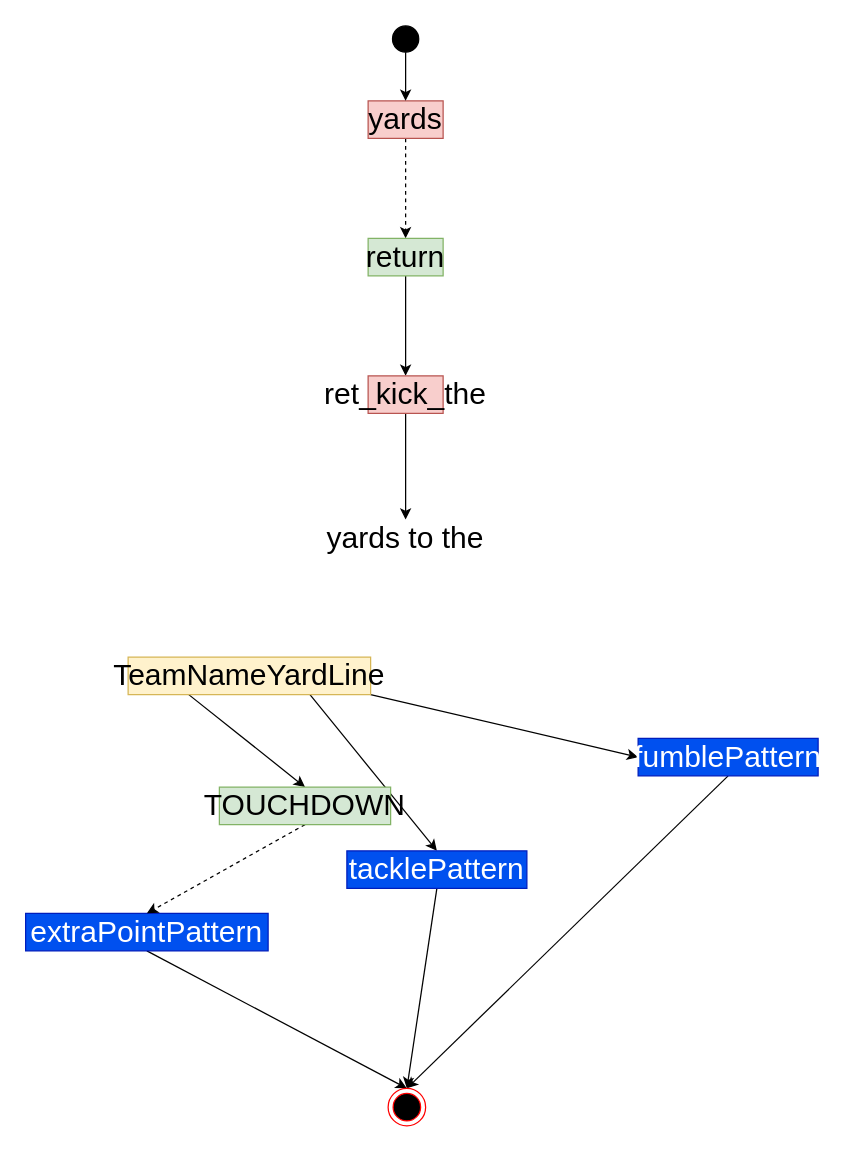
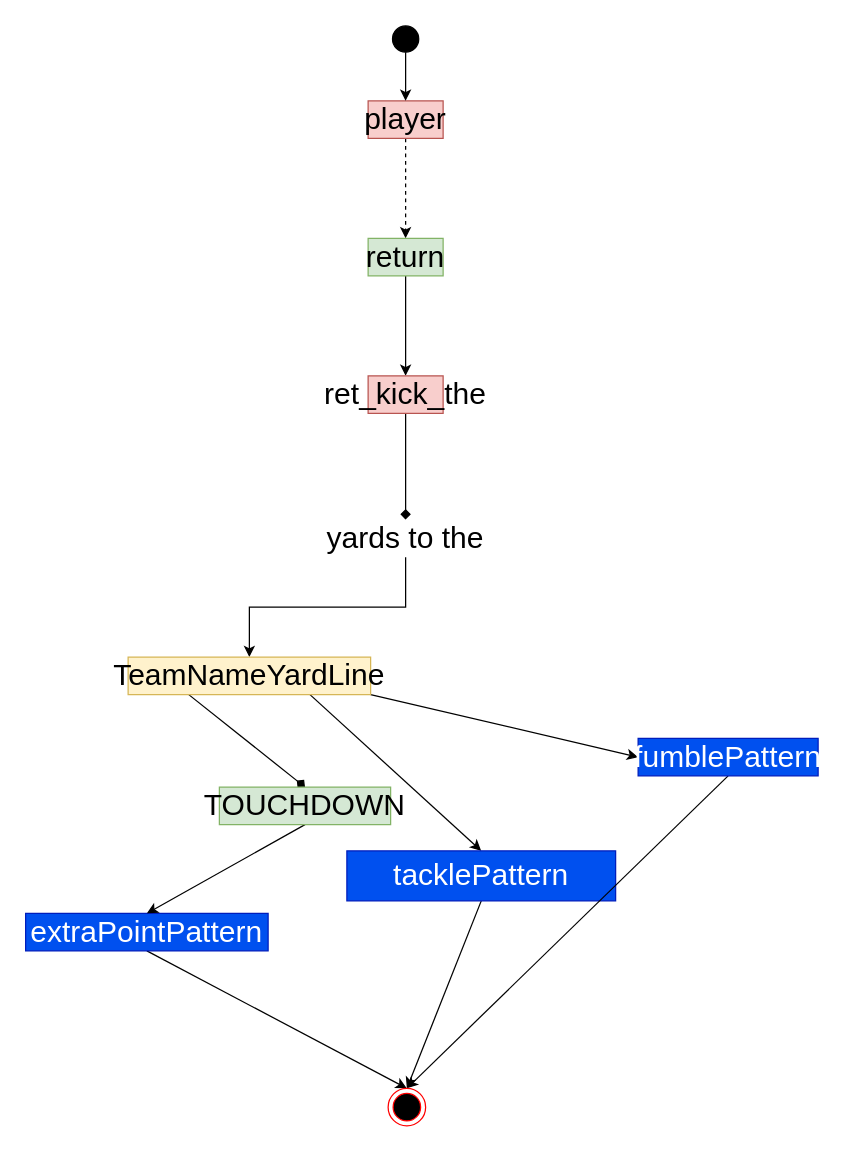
node "yards": label "yards" -> "player"
edge "ret_kick_the" -> "yards to the": arrowhead classic -> diamond
edge "yards to the" -> "TeamNameYardLine": added
edge "TeamNameYardLine" -> "TOUCHDOWN": arrowhead classic -> diamond
edge "TOUCHDOWN" -> "extraPointPattern": style dashed -> solid
node "tacklePattern": size 180x38 -> 269x50
